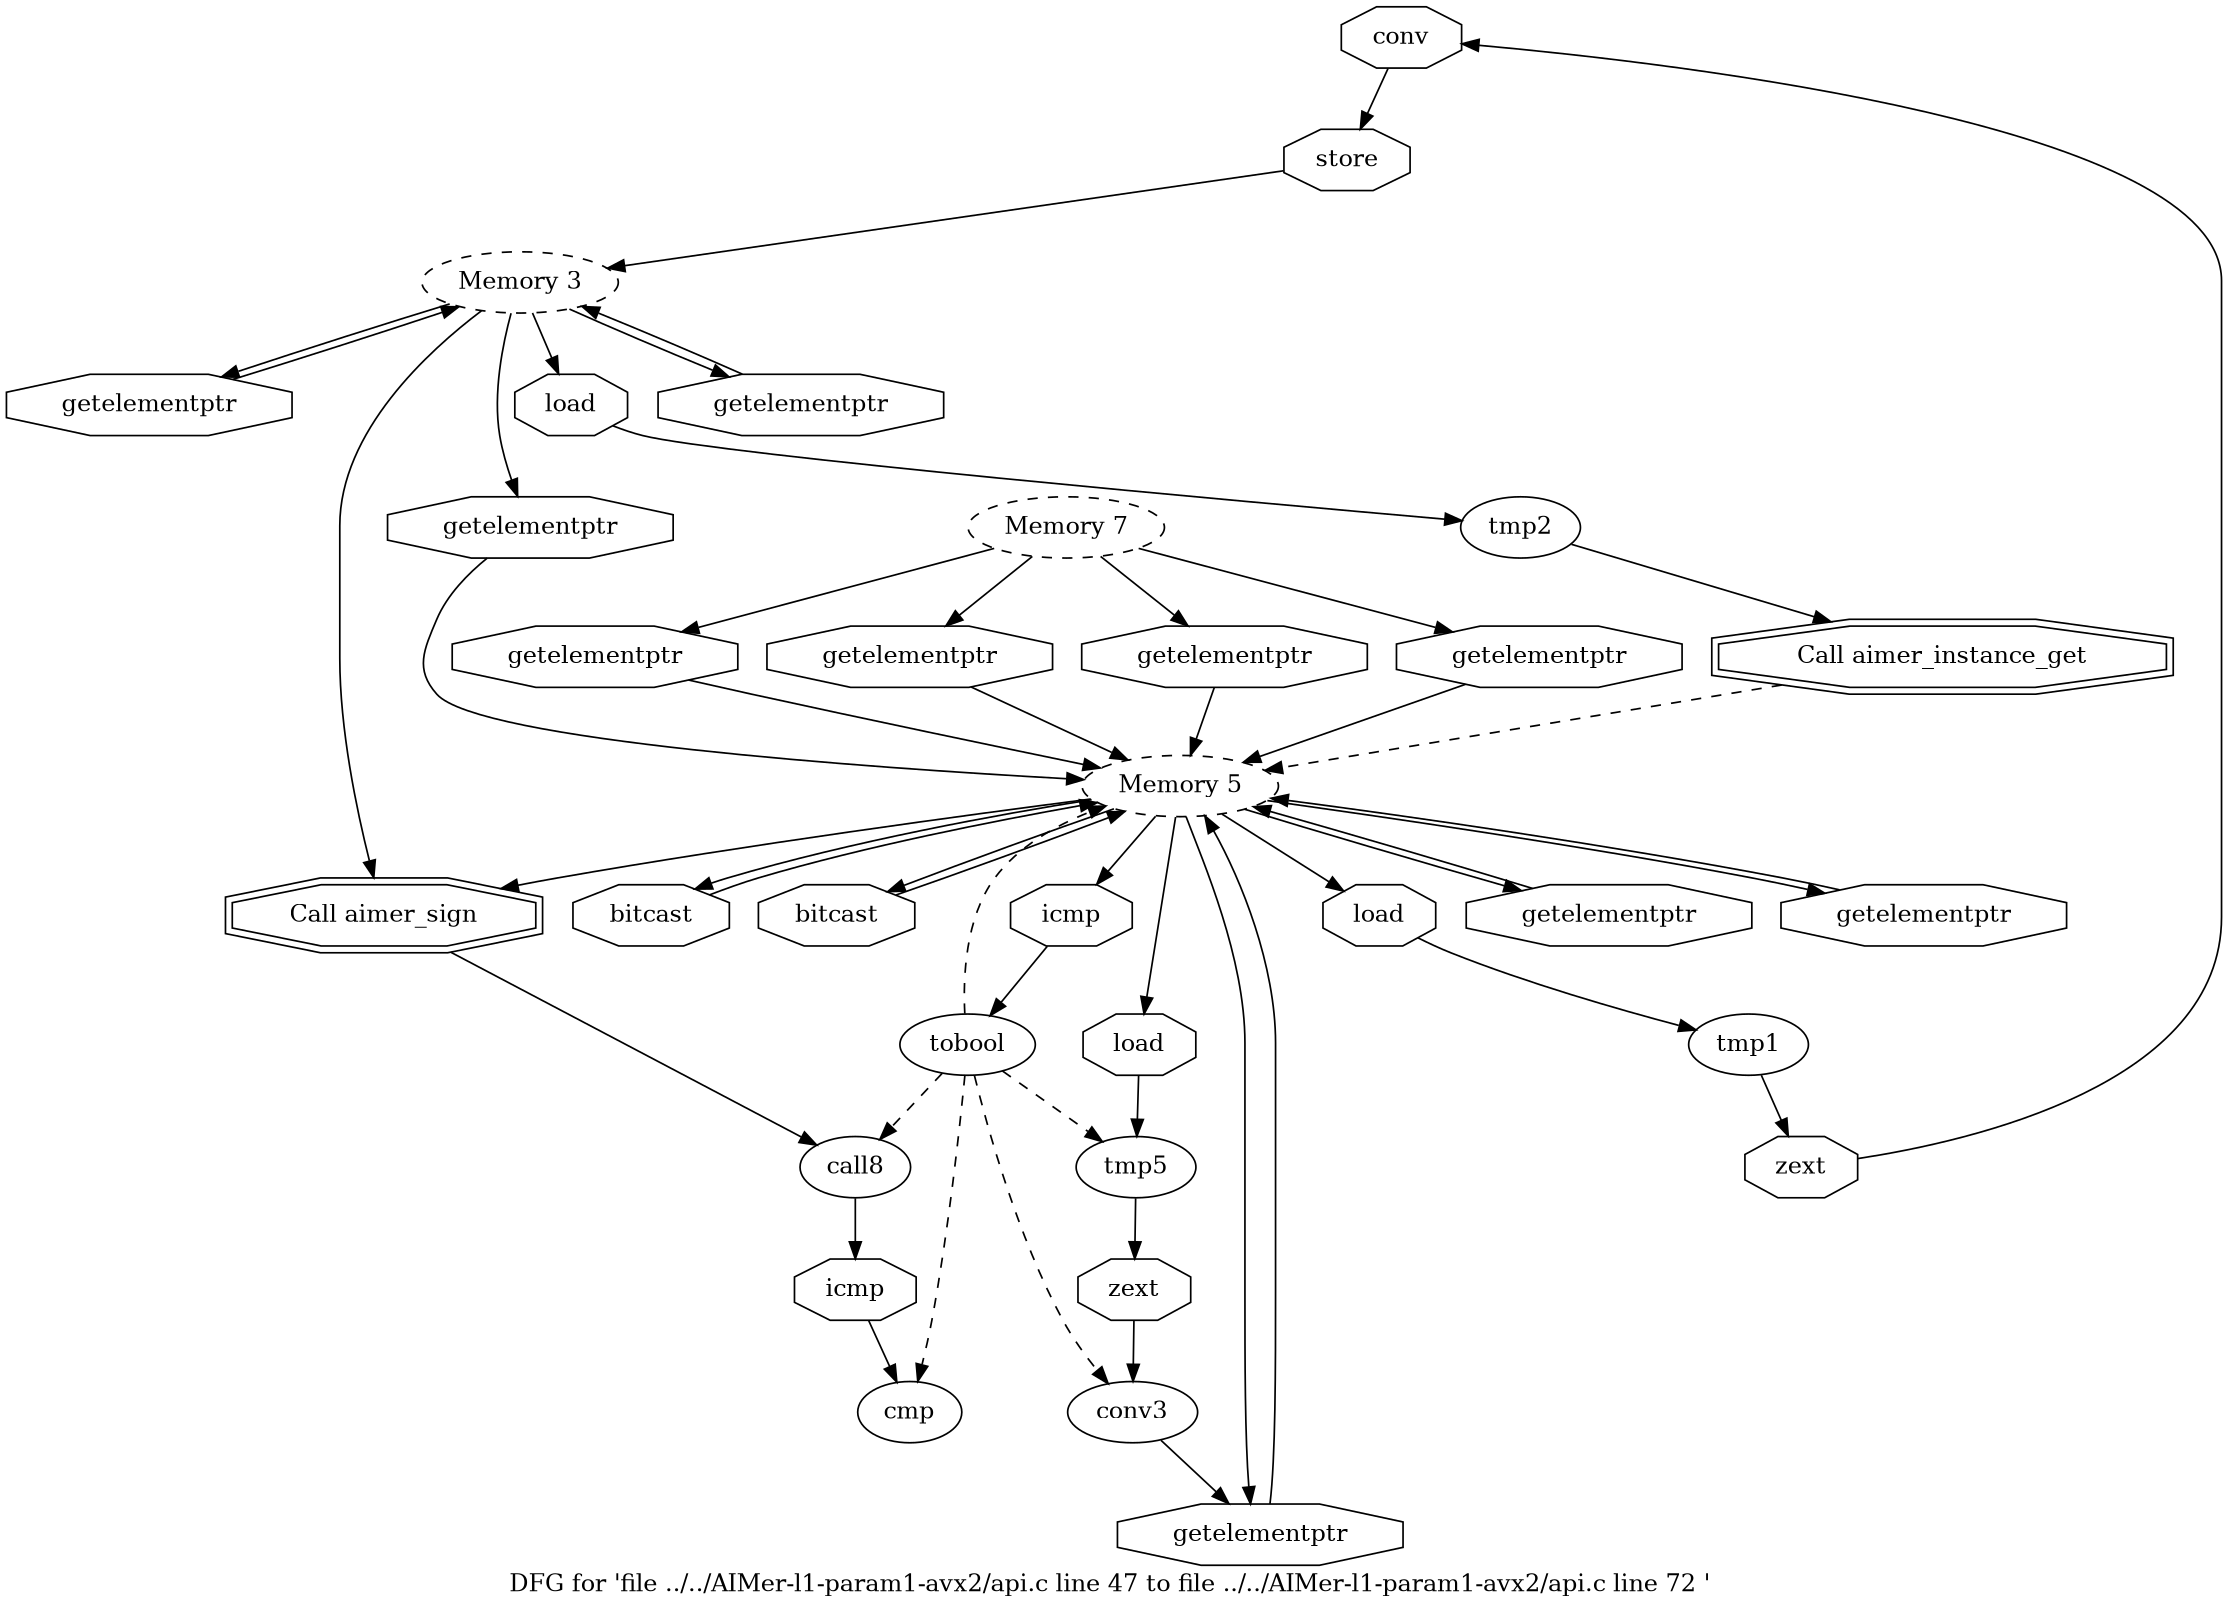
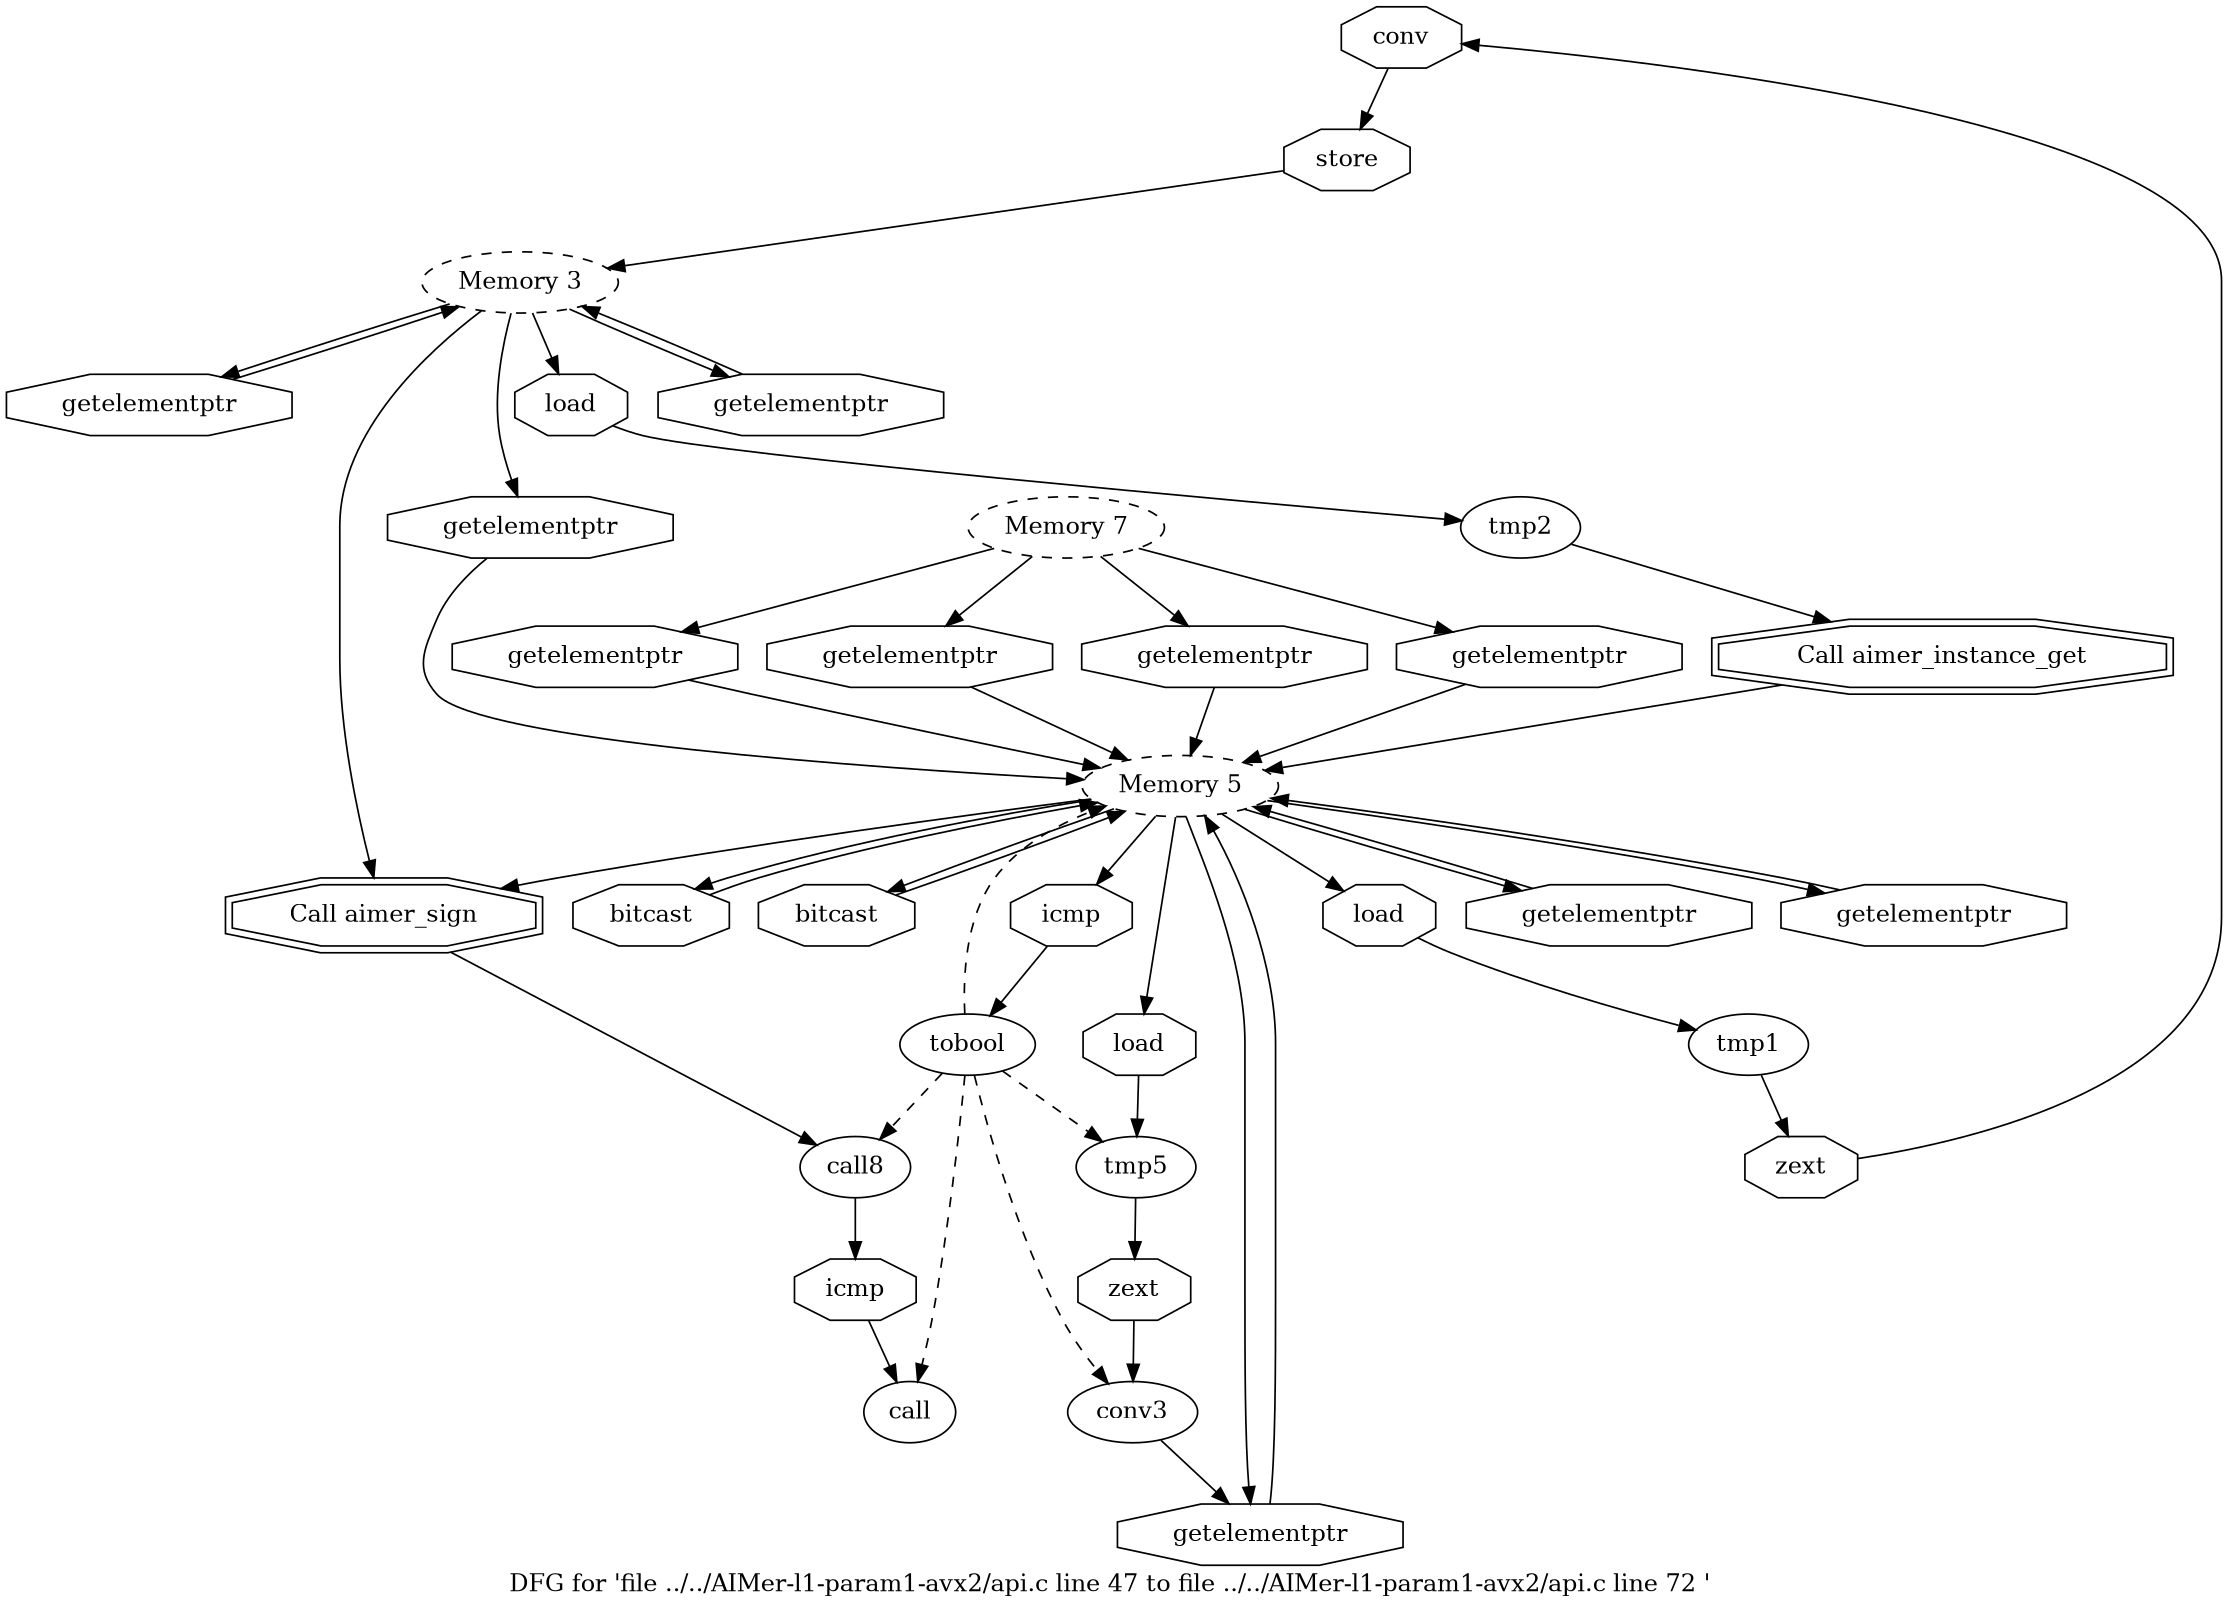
edge "Call aimer_instance_get" -> "Memory 5": style dashed -> solid
node "cmp": label "cmp" -> "call"
